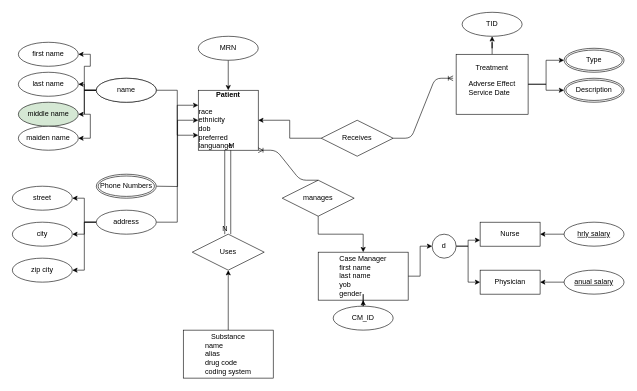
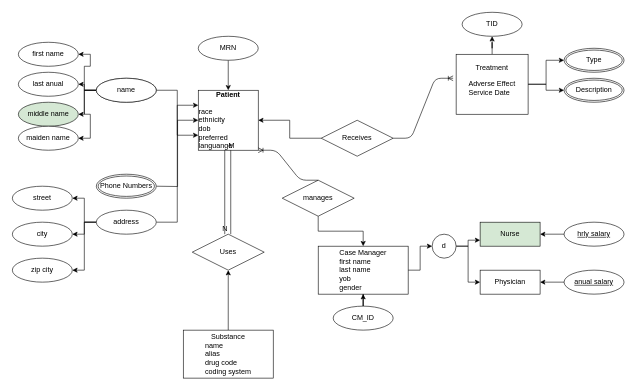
node "last name": label "last name" -> "last anual"
node "Nurse": fillcolor #ffffff -> #d5e8d4
node "Case Manager first name last name yob gender": moved (363, 276) -> (363, 270)
